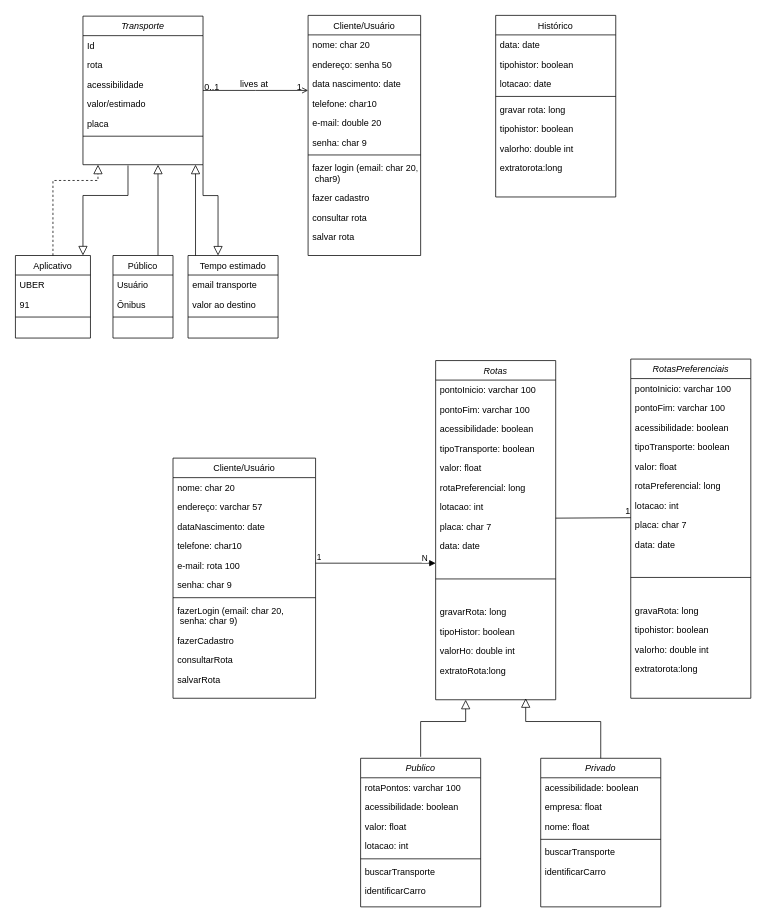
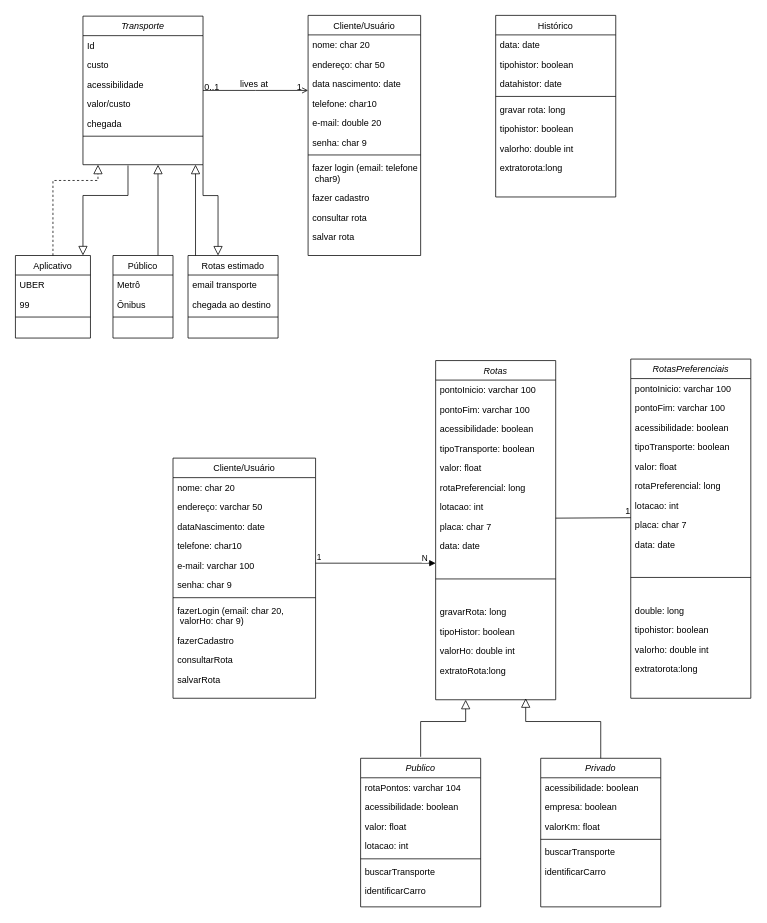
node "rota": label "rota" -> "custo"
node "endereço: senha 50": label "endereço: senha 50" -> "endereço: char 50"
node "lotacao: date": label "lotacao: date" -> "datahistor: date"
node "valor/estimado": label "valor/estimado" -> "valor/custo"
node "placa": label "placa" -> "chegada"
node "fazer login (email: char 20, char9)": label "fazer login (email: char 20, char9)" -> "fazer login (email: telefone 20, char9)"
node "Tempo estimado": label "Tempo estimado" -> "Rotas estimado"
node "Usuário": label "Usuário" -> "Metrô"
node "91": label "91" -> "99"
node "valor ao destino": label "valor ao destino" -> "chegada ao destino"
node "endereço: varchar 57": label "endereço: varchar 57" -> "endereço: varchar 50"
node "e-mail: rota 100": label "e-mail: rota 100" -> "e-mail: varchar 100"
node "fazerLogin (email: char 20, senha: char 9)": label "fazerLogin (email: char 20, senha: char 9)" -> "fazerLogin (email: char 20, valorHo: char 9)"
node "gravaRota: long": label "gravaRota: long" -> "double: long"
node "rotaPontos: varchar 100": label "rotaPontos: varchar 100" -> "rotaPontos: varchar 104"
node "empresa: float": label "empresa: float" -> "empresa: boolean"
node "nome: float": label "nome: float" -> "valorKm: float"
